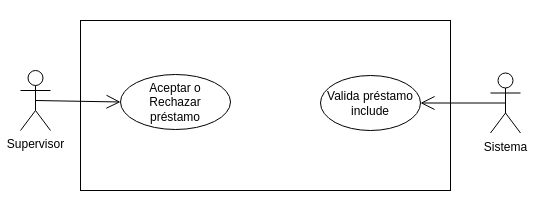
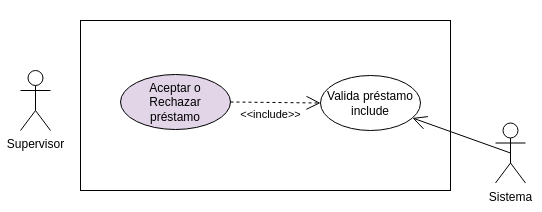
edge "Supervisor" -> "Aceptar o Rechazar préstamo": removed
node "Aceptar o Rechazar préstamo": fillcolor #ffffff -> #e1d5e7
edge "Aceptar o Rechazar préstamo" -> "Valida préstamo include": added, label "<<include>>"
node "Sistema": moved (506, 103) -> (511, 153)
